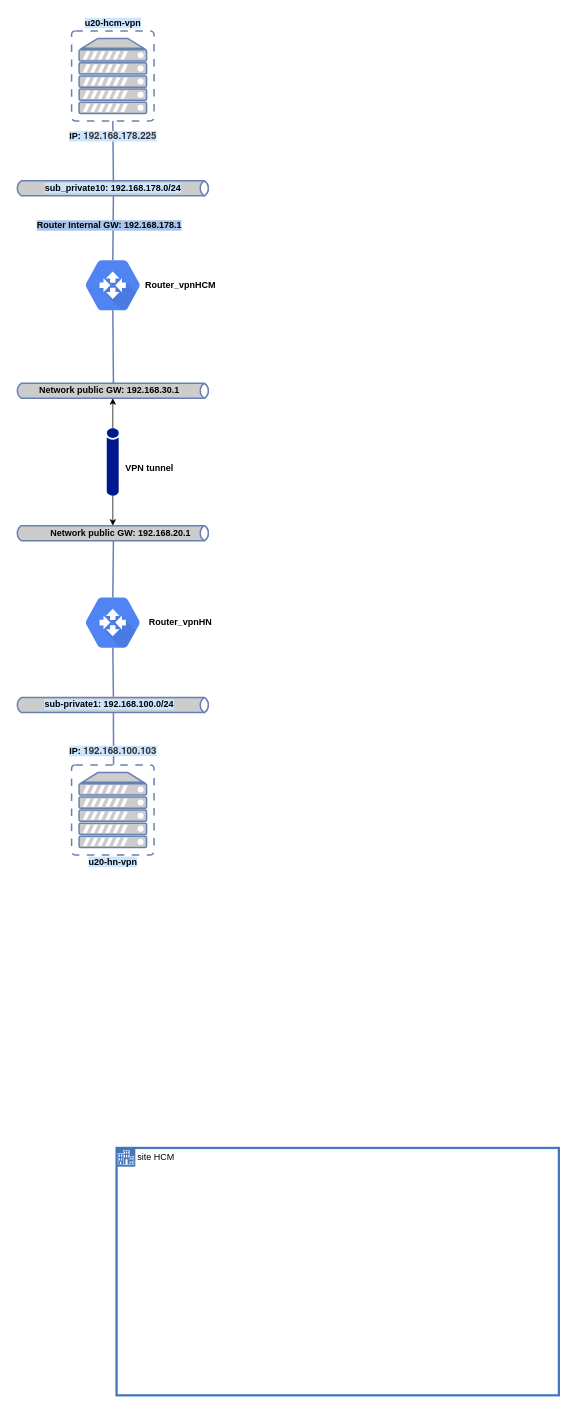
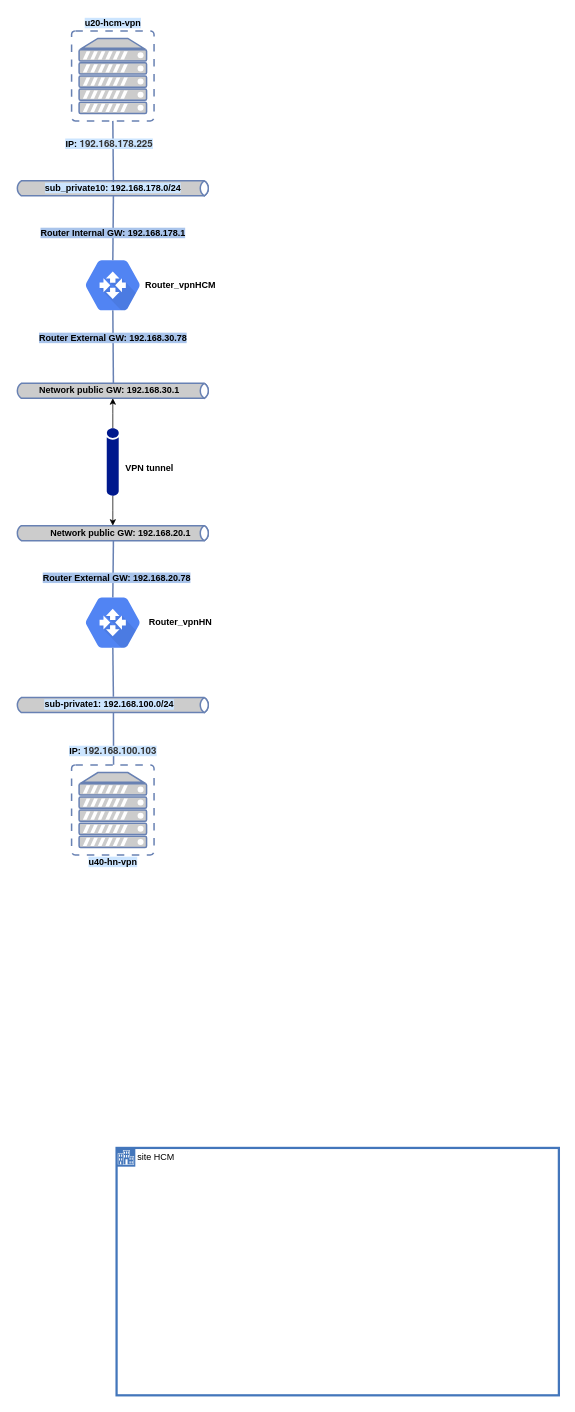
node "IP: 192.168.178.225": moved (113, 135) -> (109, 143)
node "Router Internal GW: 192.168.178.1": moved (109, 225) -> (113, 233)
node "Router External GW: 192.168.30.78": added
node "Router External GW: 192.168.20.78": added
node "u20-hn-vpn": label "u20-hn-vpn" -> "u40-hn-vpn"
